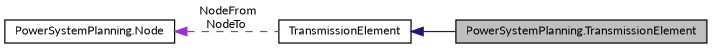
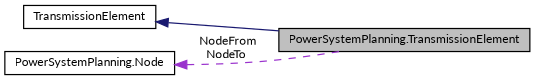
edge "TransmissionElement" -> "PowerSystemPlanning.Node": now "PowerSystemPlanning.TransmissionElement" -> "PowerSystemPlanning.Node"
